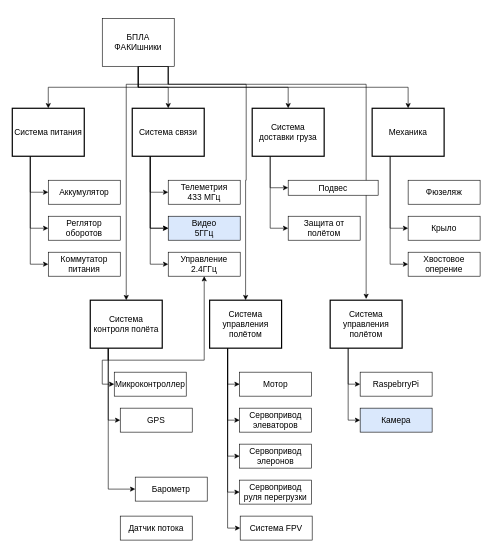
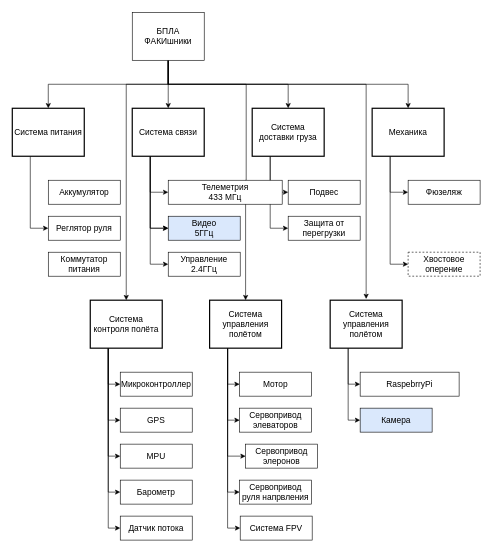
node "БПЛАФАКИшники": moved (138, 42) -> (168, 36)
node "Подвес": size 90x15 -> 72x24
edge "Система питания" -> "Аккумулятор": removed
node "Телеметрия 433 МГц": size 72x24 -> 114x24
edge "Механика" -> "Фюзеляж": added
node "Реглятор оборотов": label "Реглятор оборотов" -> "Реглятор руля"
node "Защита от полётом": label "Защита от полётом" -> "Защита от перегрузки"
edge "Механика" -> "Крыло": removed
node "Крыло": removed
edge "Система питания" -> "Коммутатор питания": removed
node "Хвостовоеоперение": style solid -> dashed
edge "Система контроля полёта" -> "Управление 2.4ГГц": now "Система контроля полёта" -> "Датчик потока"
node "Микроконтроллер": moved (150, 384) -> (156, 384)
node "RaspebrryPi": size 72x24 -> 99x24
edge "Система контроля полёта" -> "MPU": added
node "MPU": added
node "Сервопривод элеронов": moved (276, 456) -> (282, 456)
node "Барометр": moved (171, 489) -> (156, 492)
node "Сервопривод руля перегрузки": label "Сервопривод руля перегрузки" -> "Сервопривод руля напрвления"
